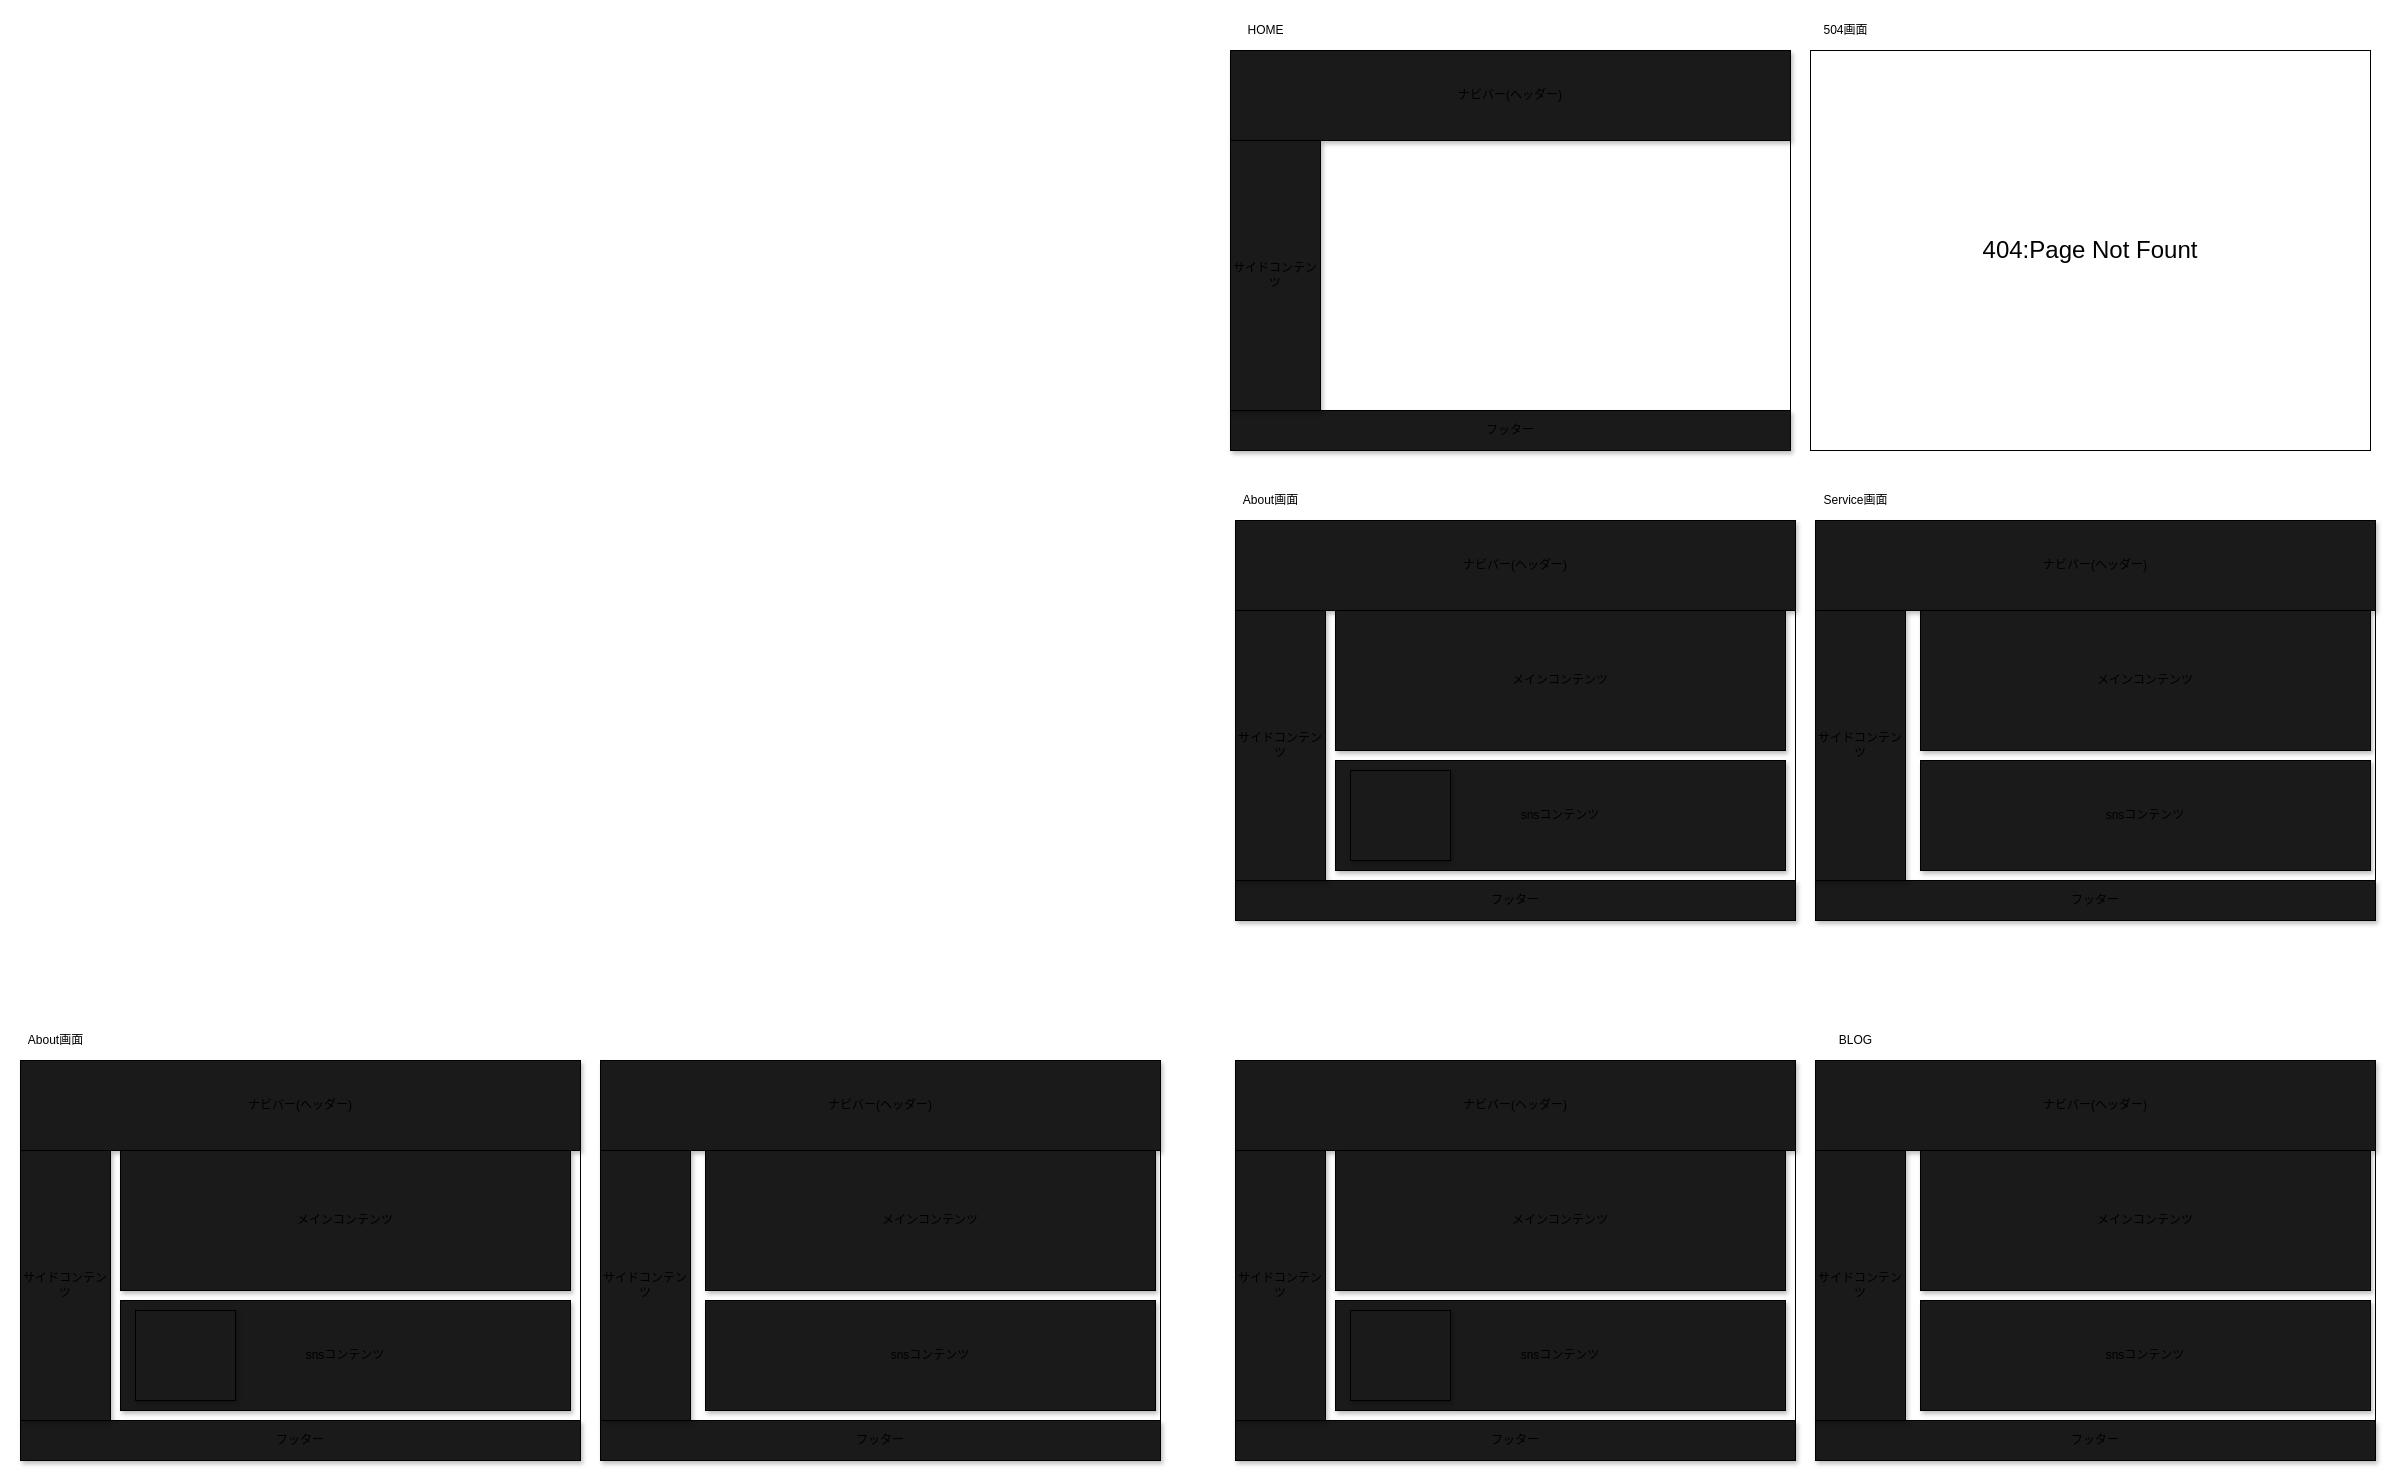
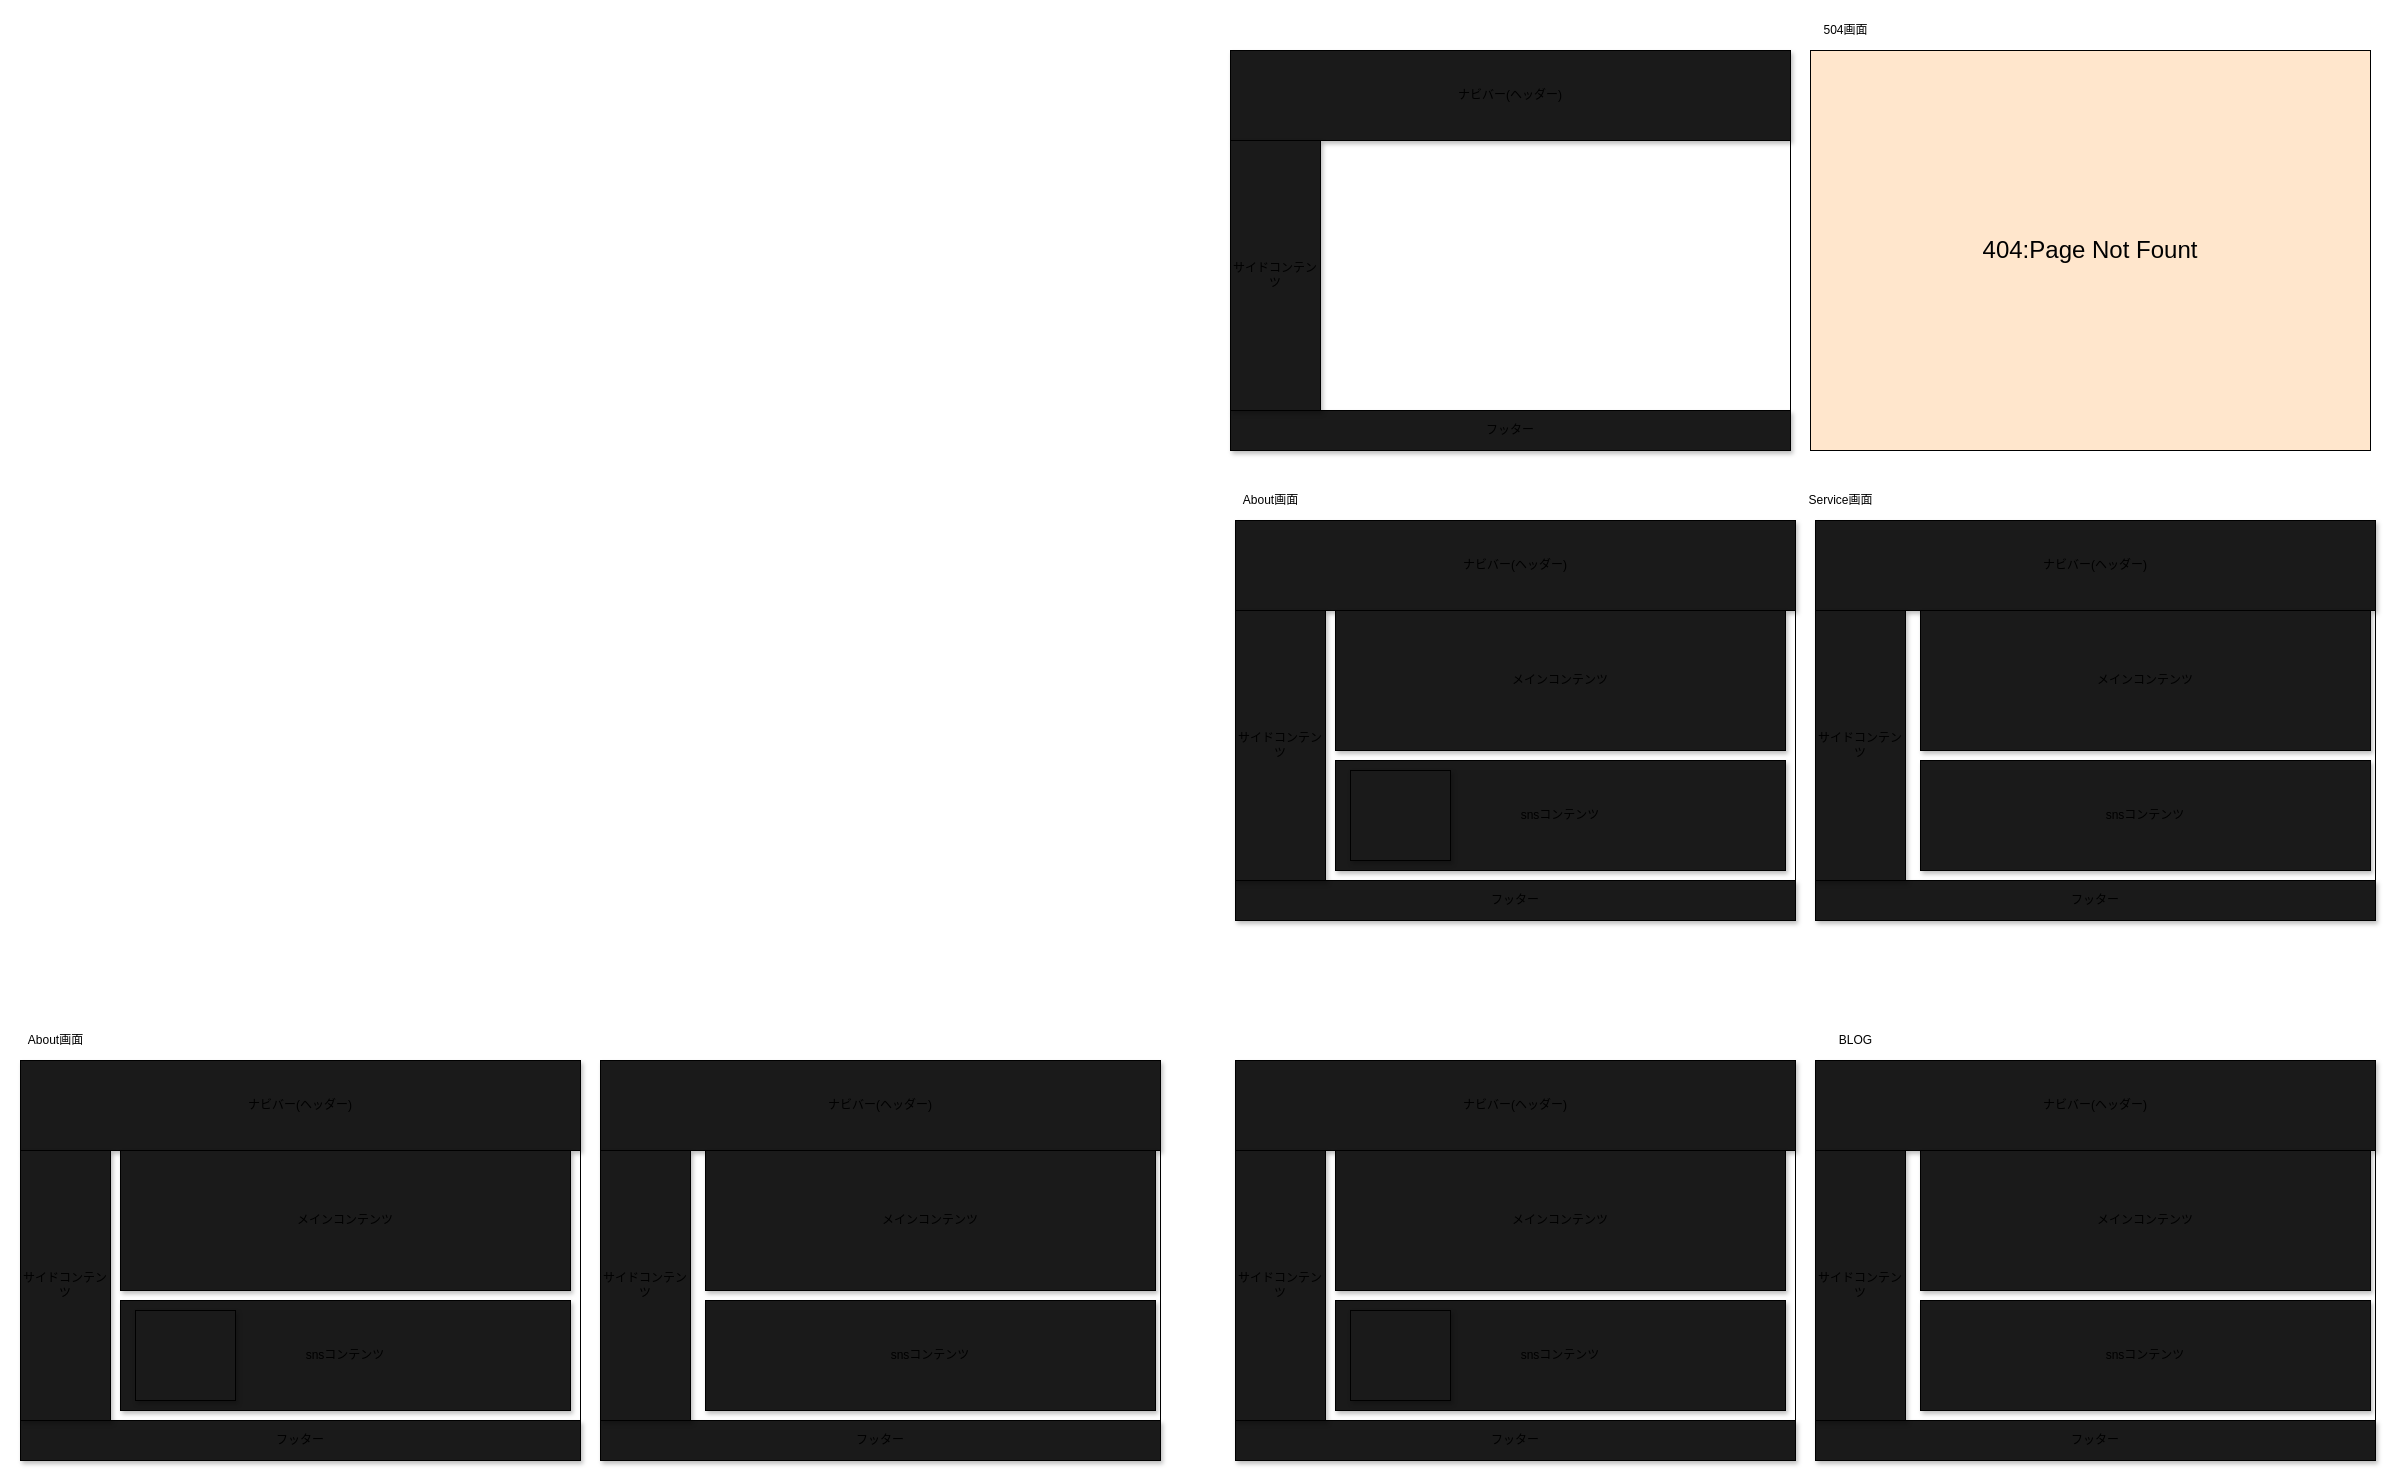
node "HOME": removed
node "404:Page Not Fount": fillcolor #ffffff -> #ffe6cc
node "Service画面": moved (1856, 501) -> (1841, 501)
